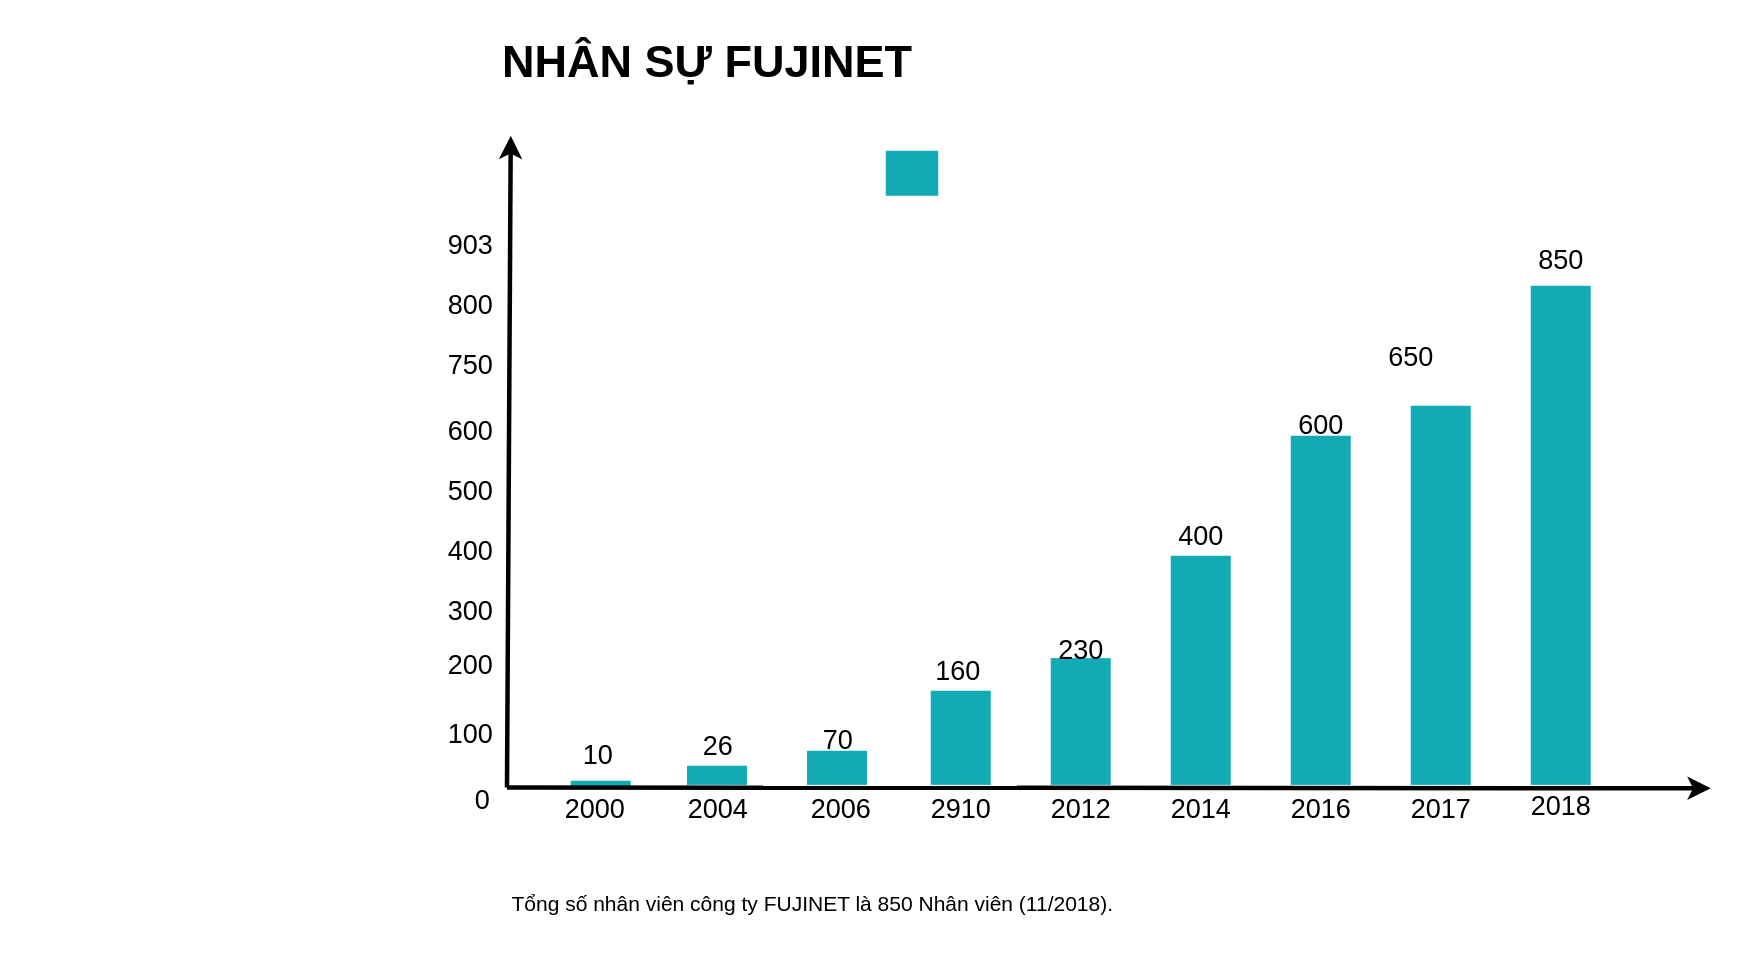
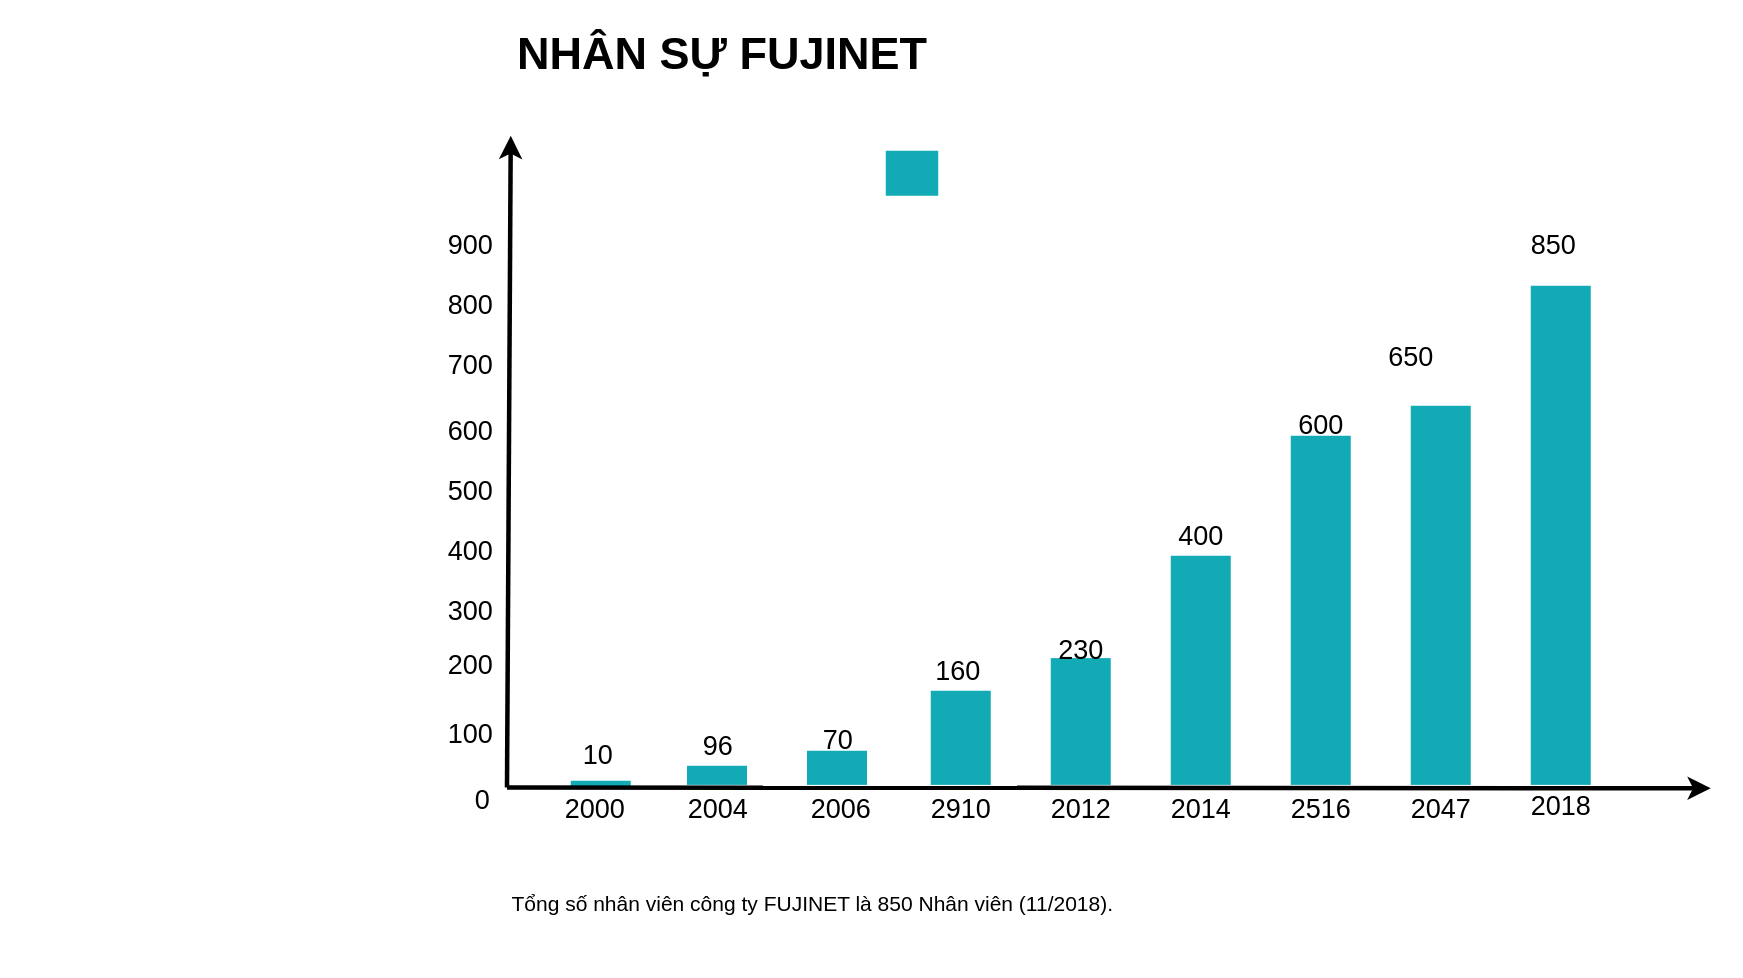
node "NHÂN SỰ FUJINET": moved (638, 65) -> (653, 57)
node "903": label "903" -> "900"
node "850": moved (1561, 263) -> (1553, 248)
node "750": label "750" -> "700"
node "26": label "26" -> "96"
node "2016": label "2016" -> "2516"
node "2017": label "2017" -> "2047"
